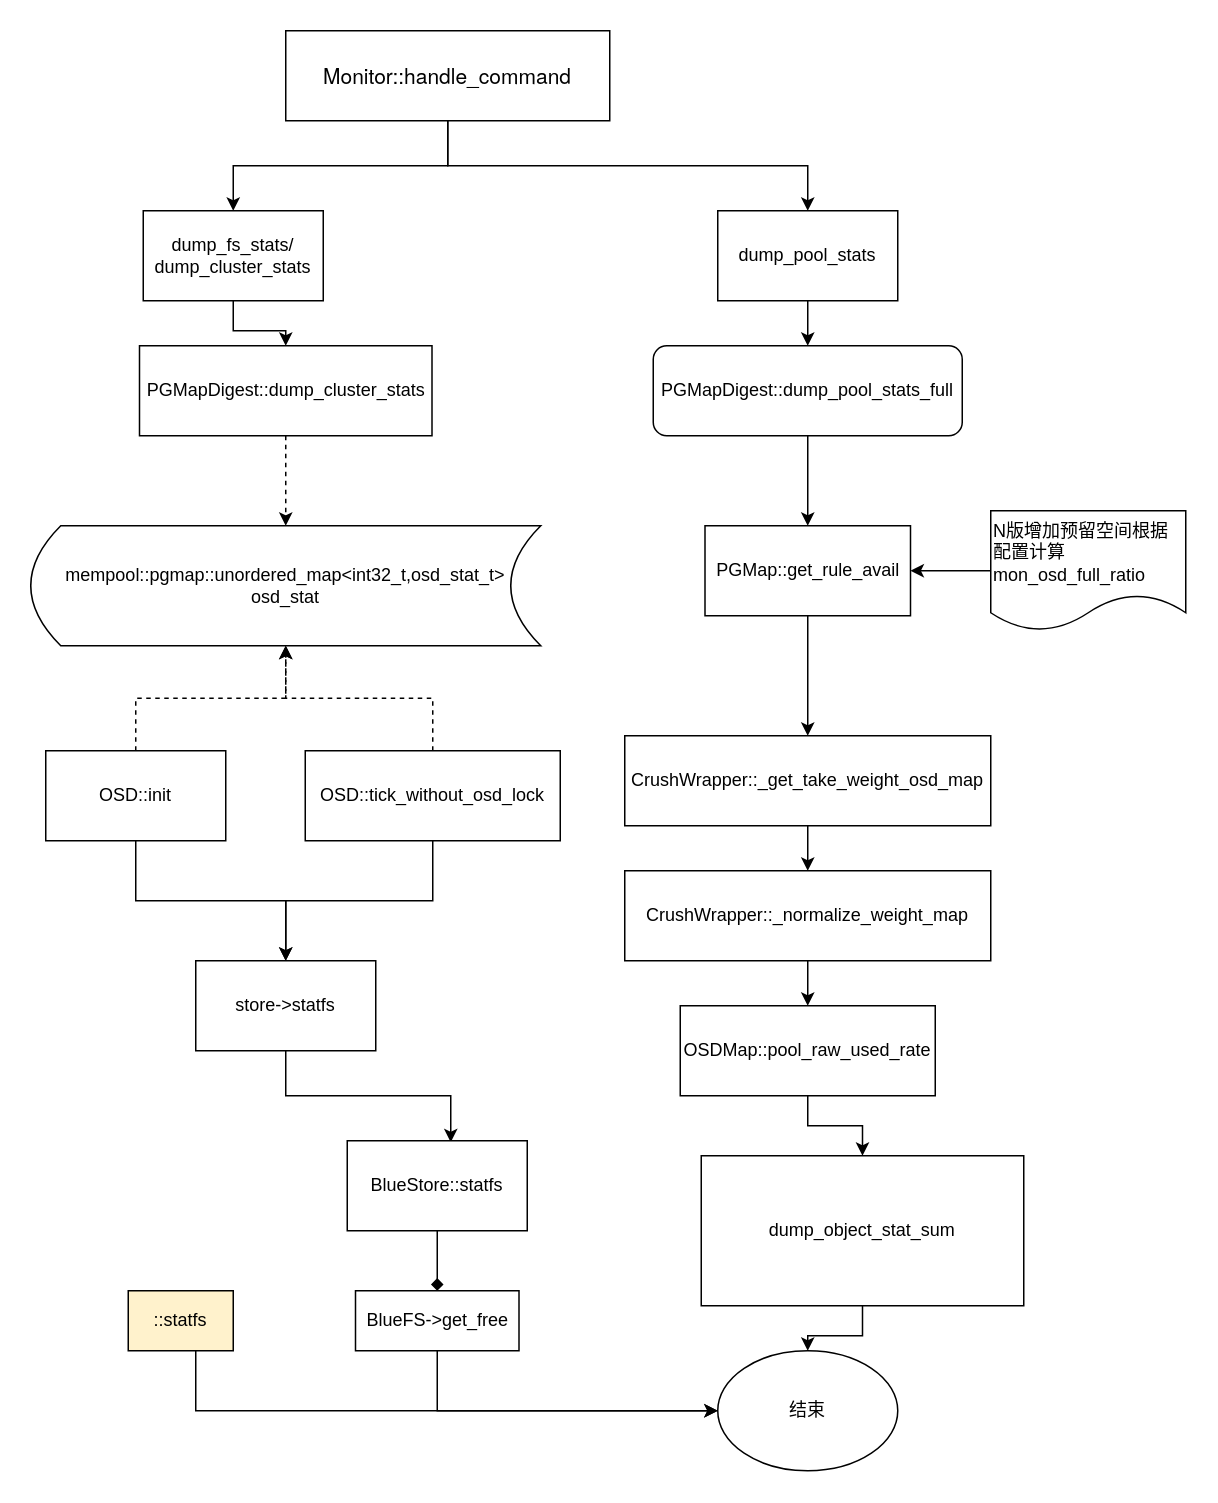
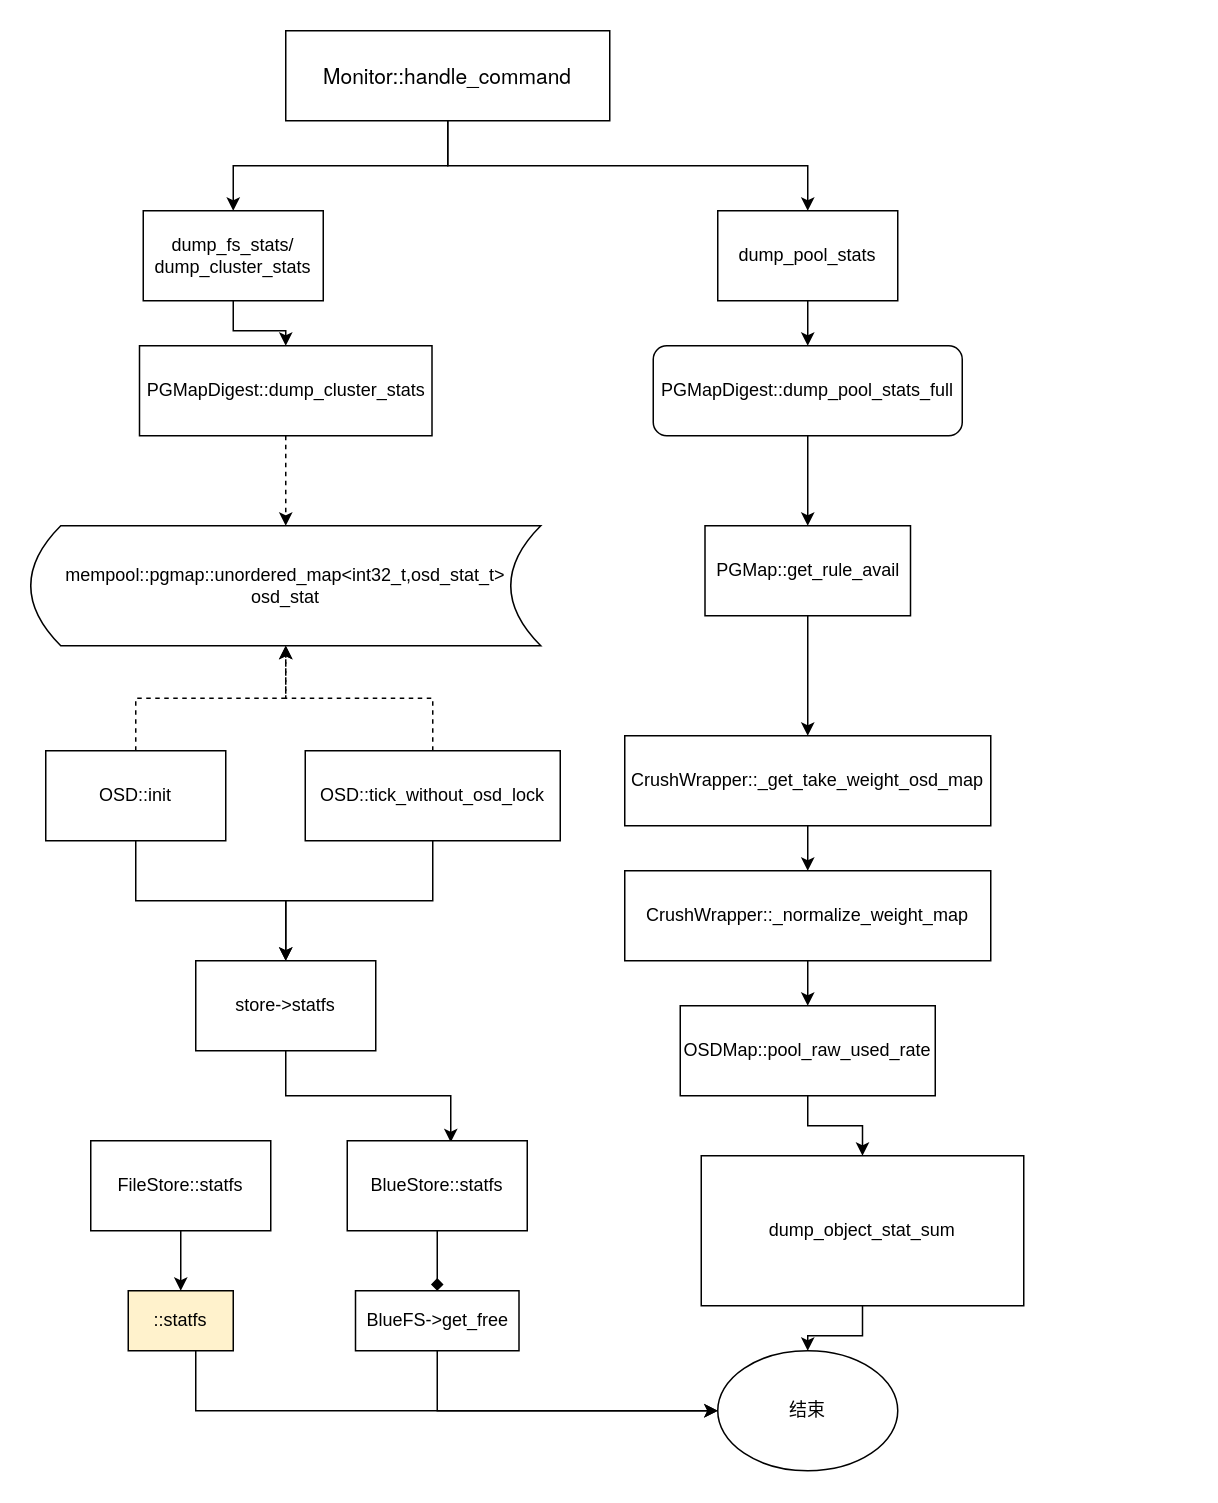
edge "N版增加预留空间根据配置计算mon_osd_full_ratio" -> "PGMap::get_rule_avail": removed
node "N版增加预留空间根据配置计算mon_osd_full_ratio": removed
node "FileStore::statfs": added
edge "FileStore::statfs" -> "::statfs": added
